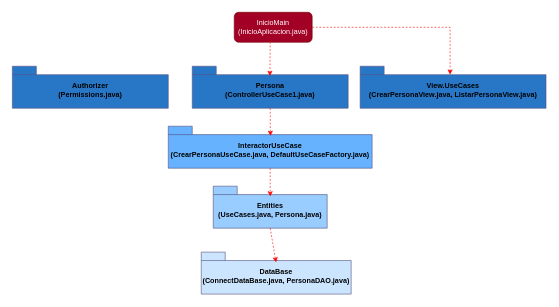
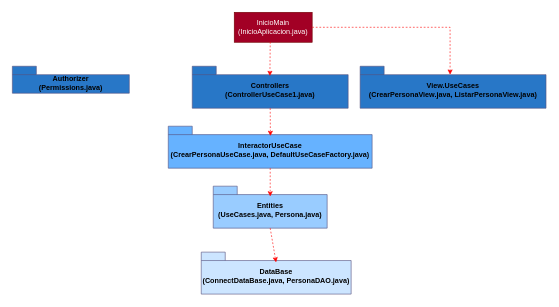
node "InicioMain (InicioAplicacion.java)": shape rounded rectangle -> rectangle
node "Authorizer (Permissions.java)": size 156x42 -> 117x27
node "Persona (ControllerUseCase1.java)": label "Persona (ControllerUseCase1.java)" -> "Controllers (ControllerUseCase1.java)"
